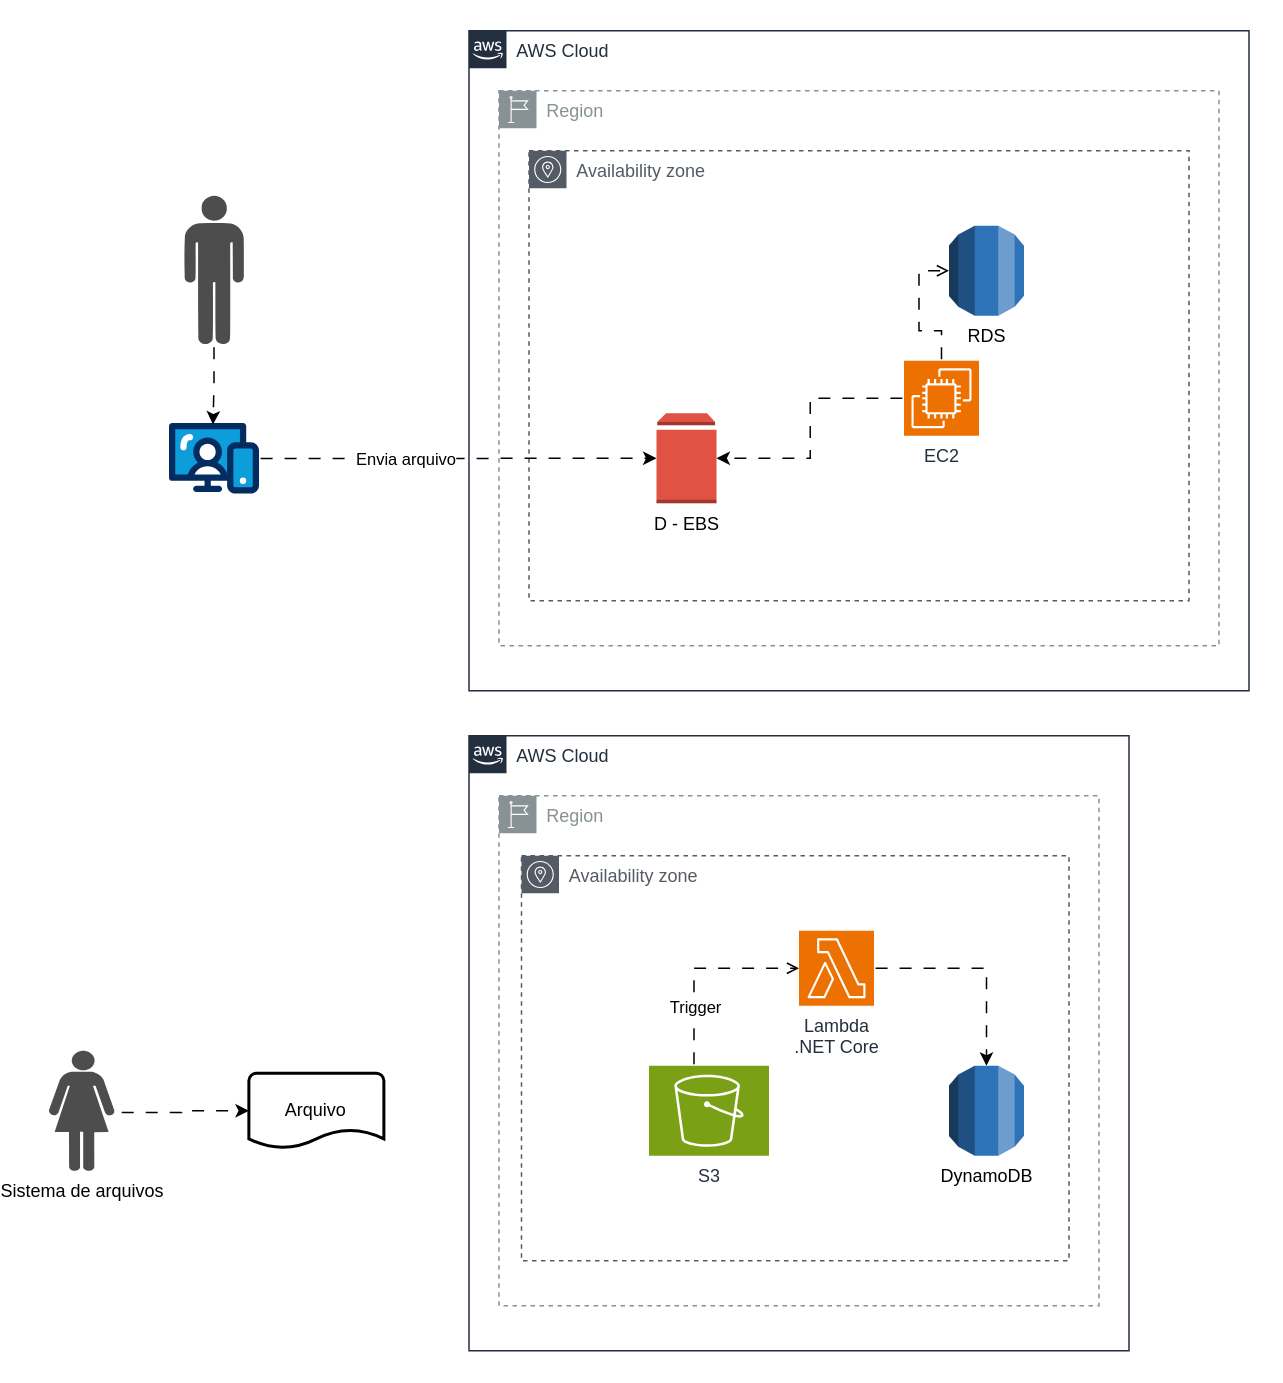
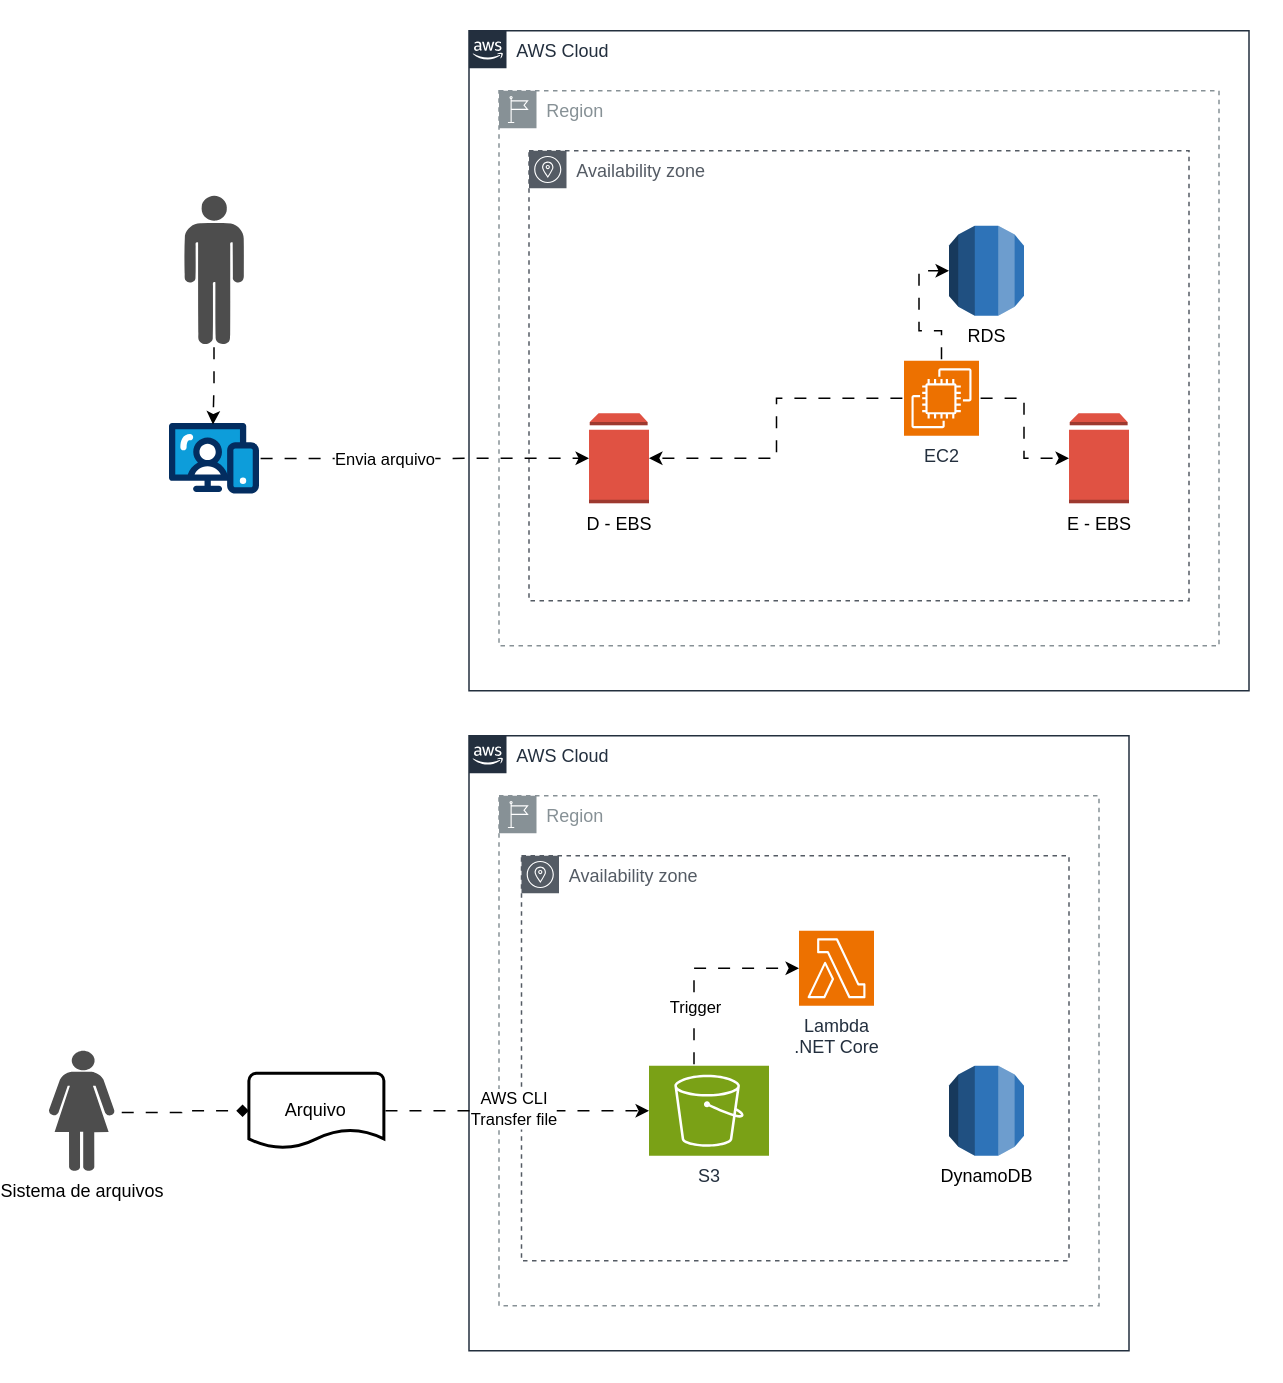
edge "EC2" -> "RDS": arrowhead open -> classic
node "D - EBS": moved (686, 458) -> (619, 458)
edge "EC2" -> "E - EBS": added
node "E - EBS": added
edge "S3" -> "Lambda .NET Core": arrowhead open -> classic
edge "Lambda .NET Core" -> "DynamoDB": removed
edge "Sistema de arquivos" -> "Arquivo": arrowhead classic -> diamond
edge "Arquivo" -> "S3": added, label "AWS CLI Transfer file"
